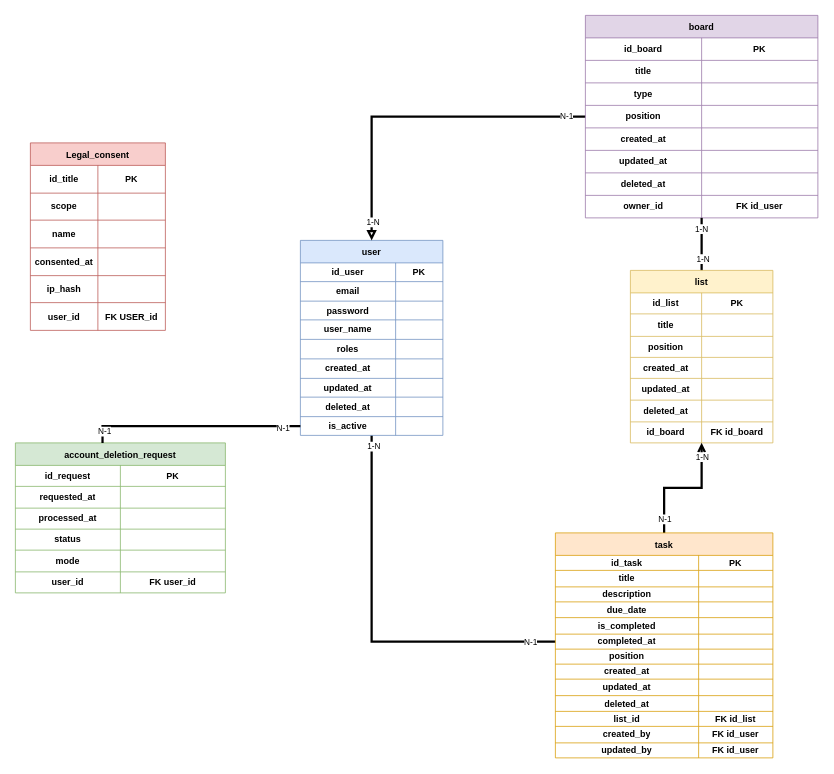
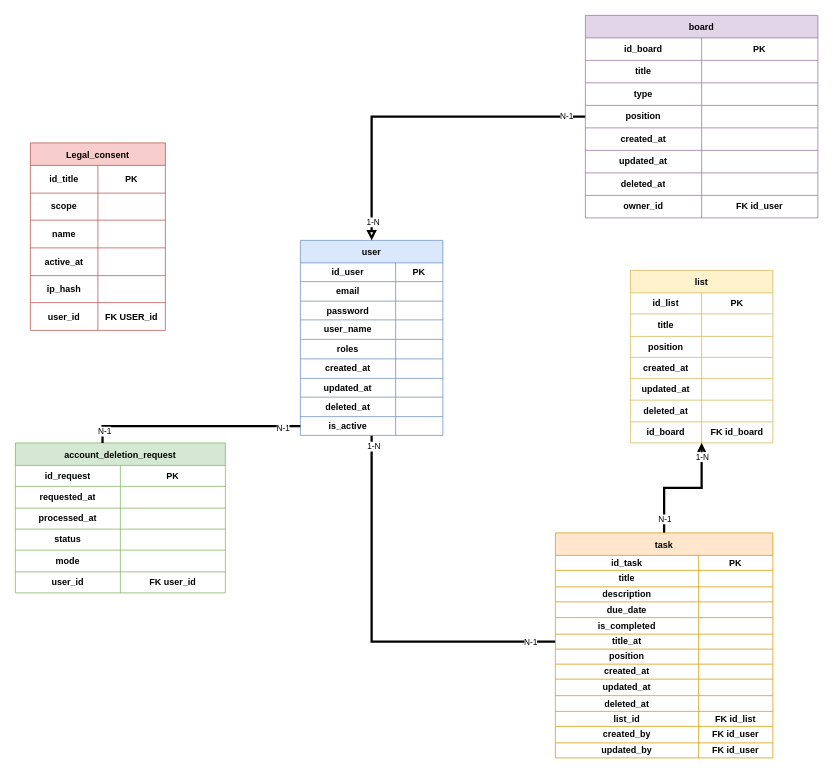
edge "board" -- "list": removed, labels "1-N", "1-N"
node "consented_at": label "consented_at" -> "active_at"
node "completed_at": label "completed_at" -> "title_at"
